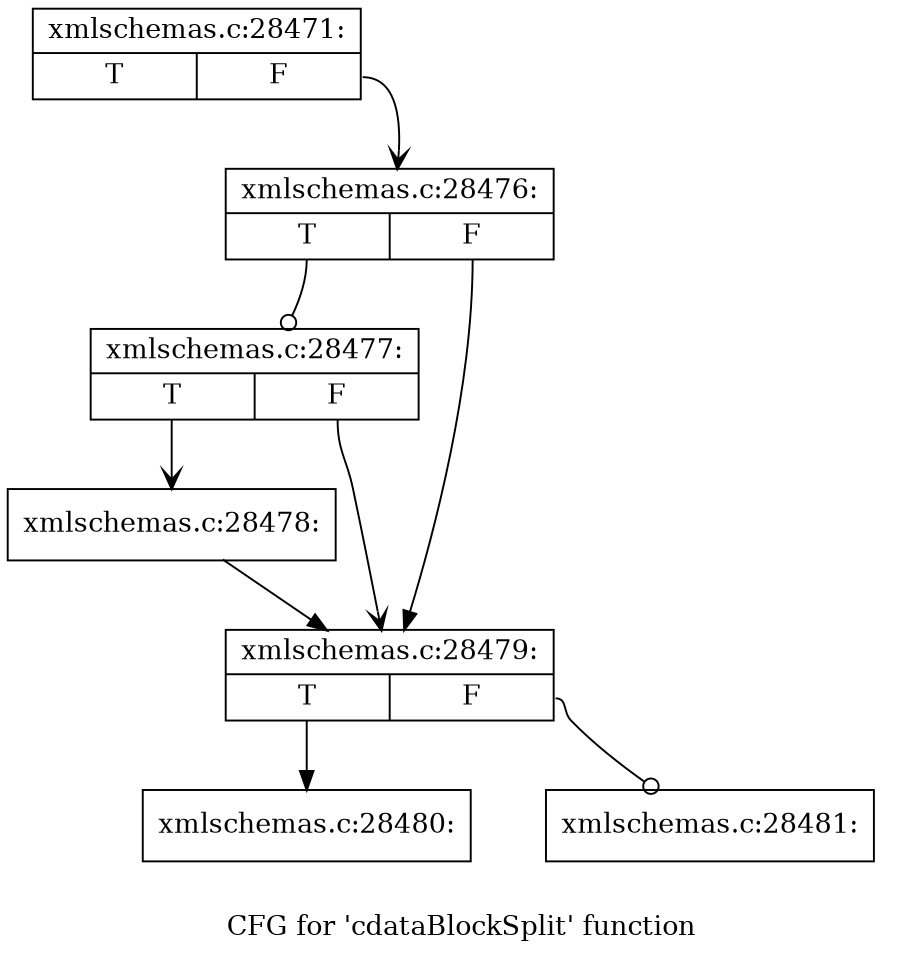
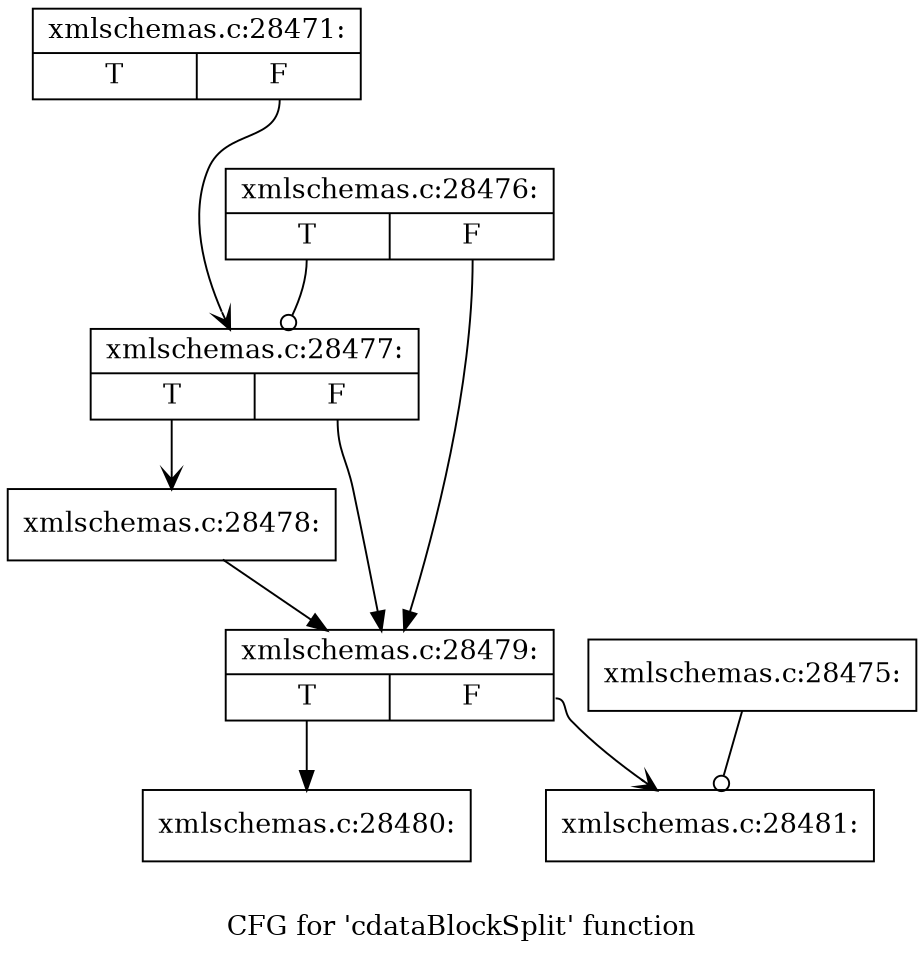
edge "xmlschemas.c:28471:" -> "xmlschemas.c:28476:": now "xmlschemas.c:28471:" -> "xmlschemas.c:28477:"
edge "xmlschemas.c:28477:" -> "xmlschemas.c:28479:": arrowhead vee -> normal
node "xmlschemas.c:28475:": added
edge "xmlschemas.c:28479:" -> "xmlschemas.c:28481:": arrowhead odot -> vee
